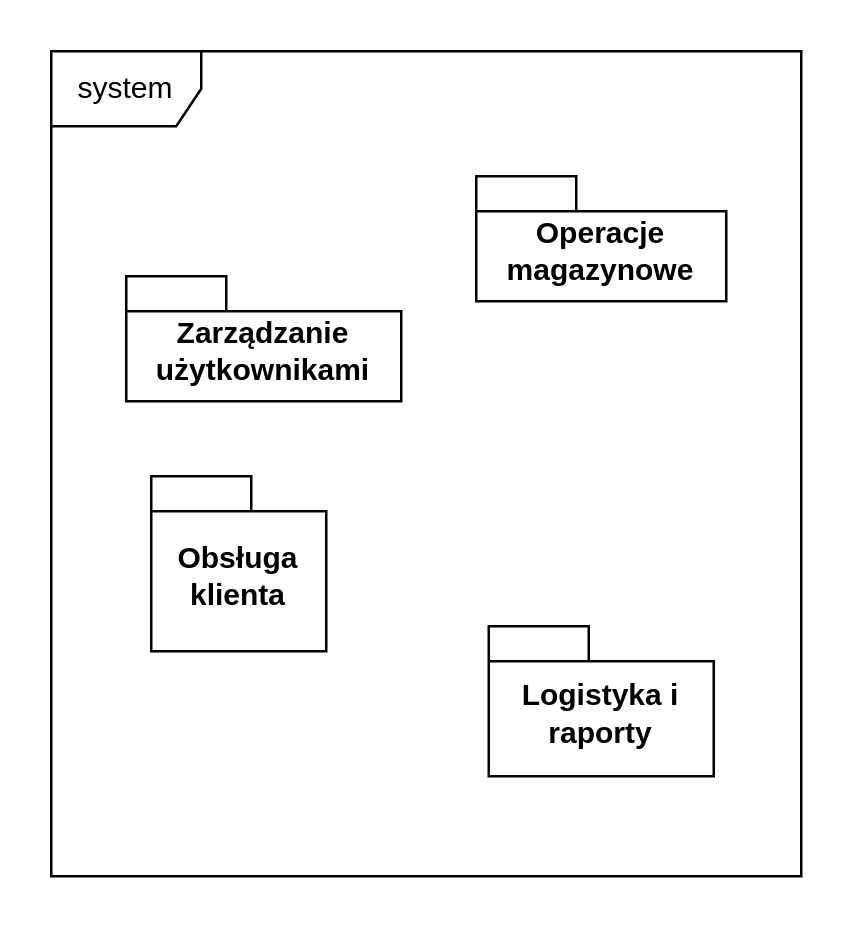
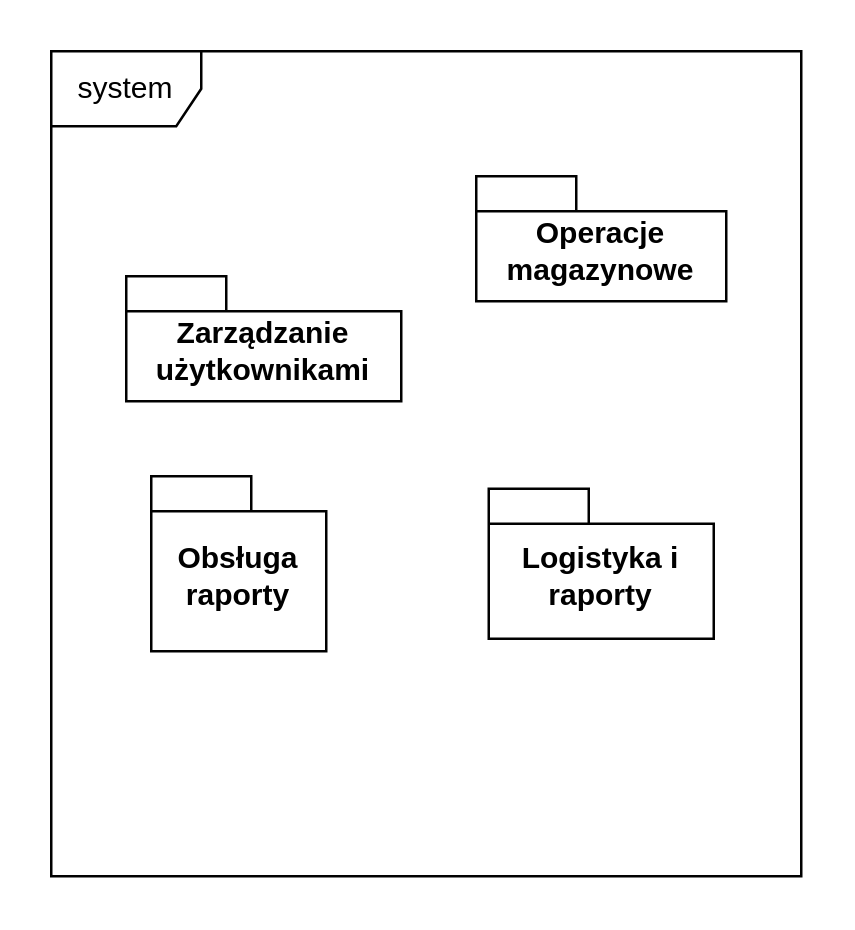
node "Obsługa klienta": label "Obsługa klienta" -> "Obsługa raporty"
node "Logistyka i raporty": moved (601, 701) -> (601, 564)
